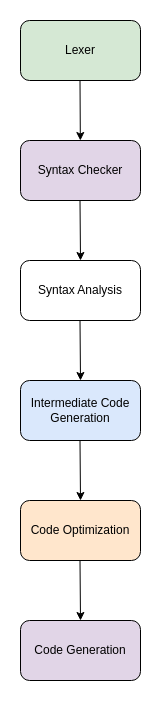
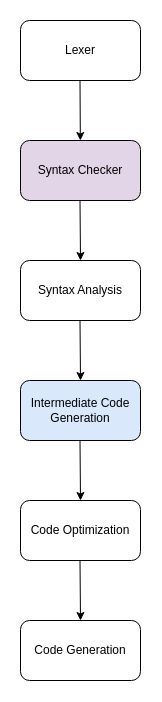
node "Lexer": fillcolor #d5e8d4 -> #ffffff
node "Code Optimization": fillcolor #ffe6cc -> #ffffff
node "Code Generation": fillcolor #e1d5e7 -> #ffffff
